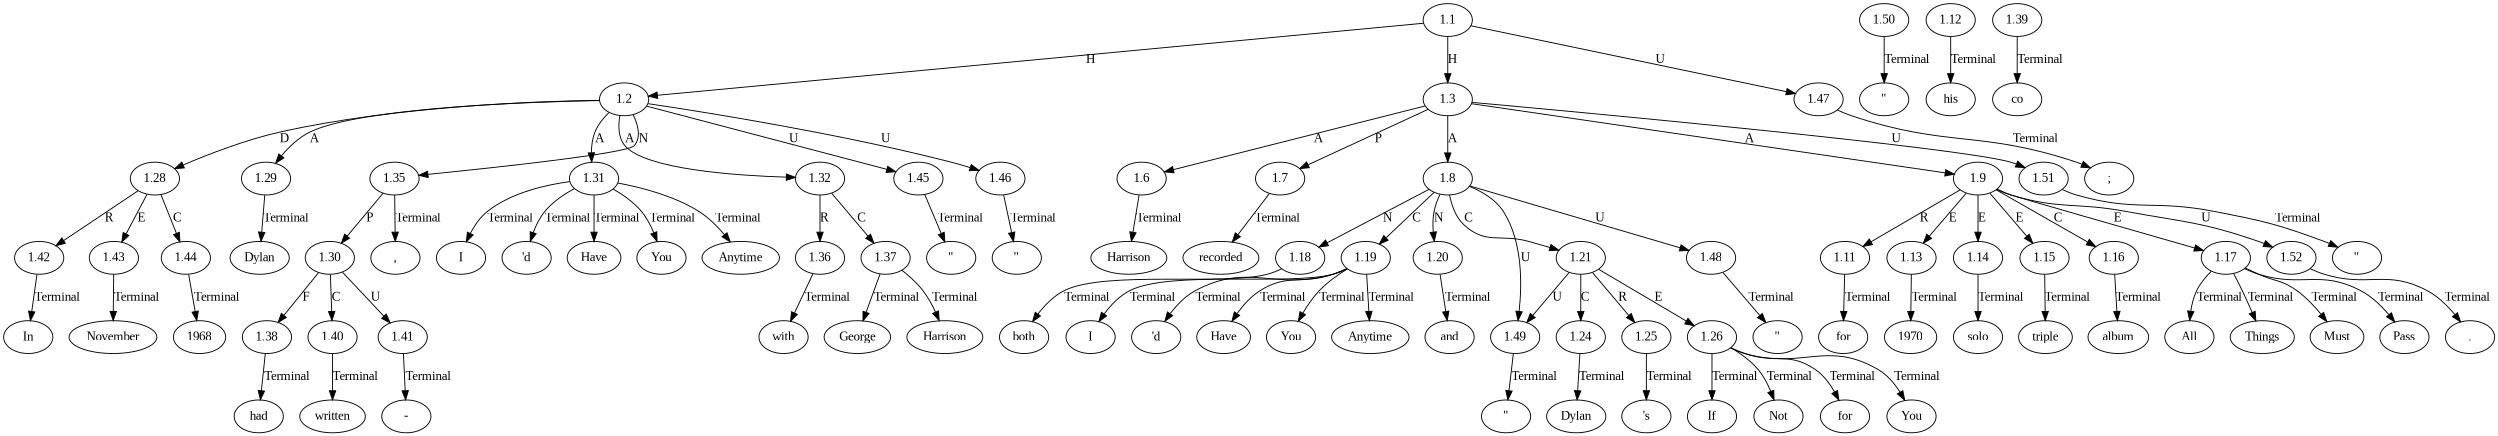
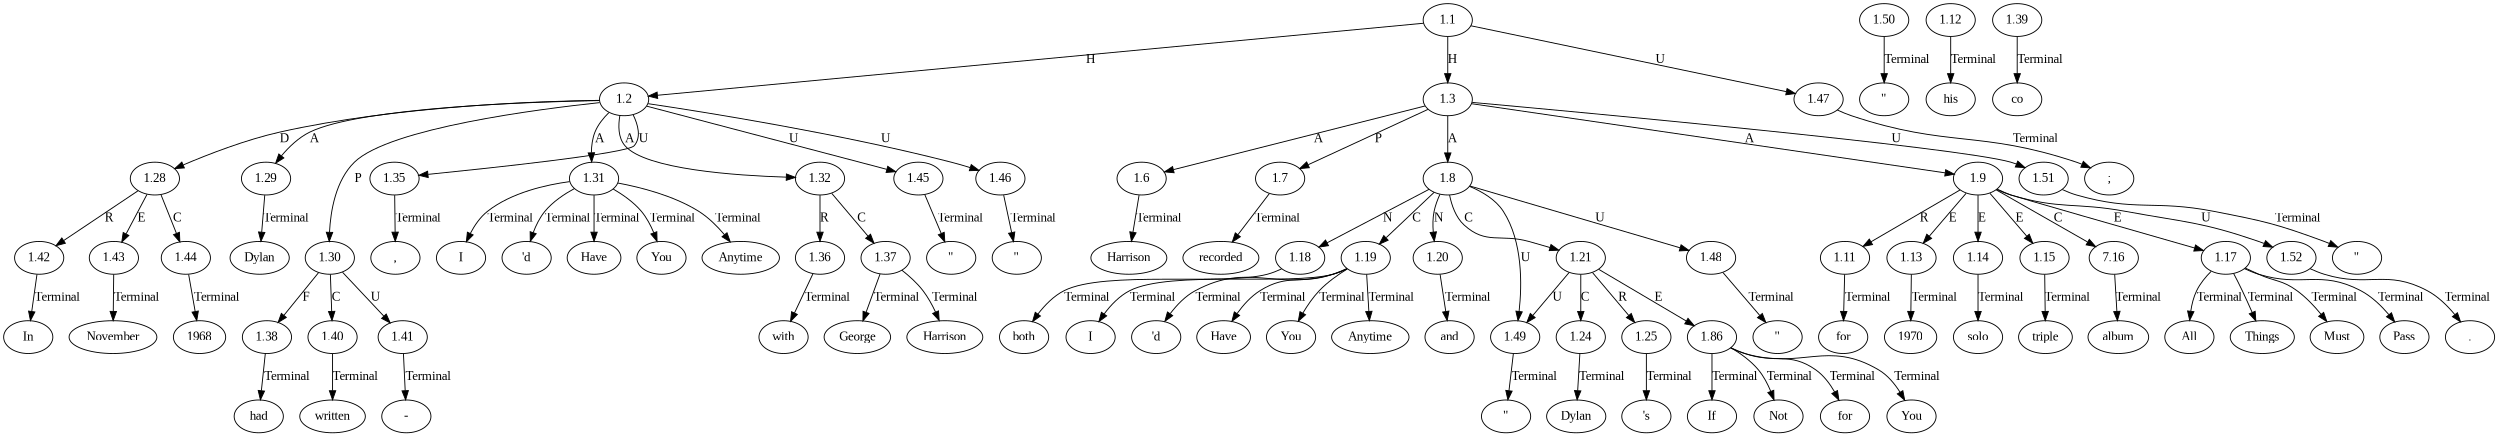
edge "1.2" -> "1.35": label "N" -> "U"
edge "1.35" -> "1.30": now "1.2" -> "1.30"
node "1.16": label "1.16" -> "7.16"
node "1.26": label "1.26" -> "1.86"
